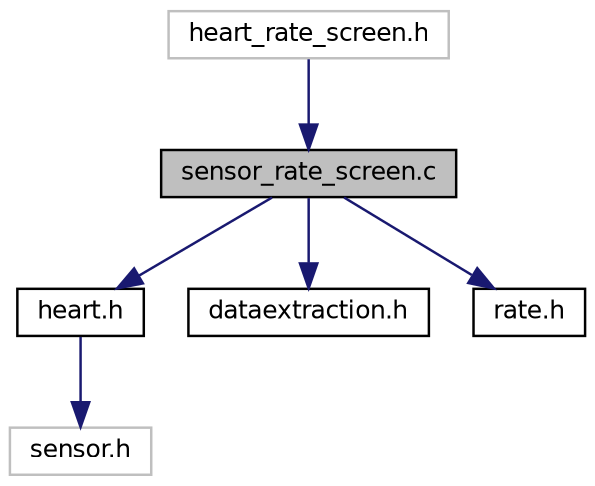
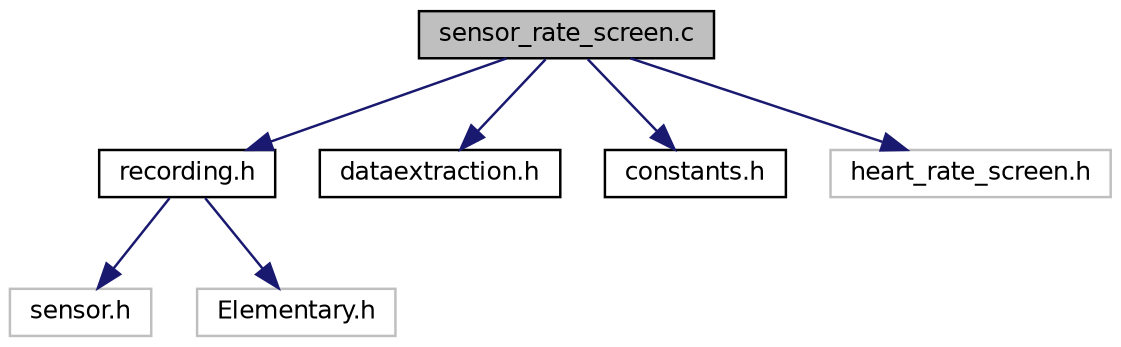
edge "heart_rate_screen.h" -> "sensor_rate_screen.c": reversed
node "heart.h": label "heart.h" -> "recording.h"
node "Elementary.h": added
node "rate.h": label "rate.h" -> "constants.h"
